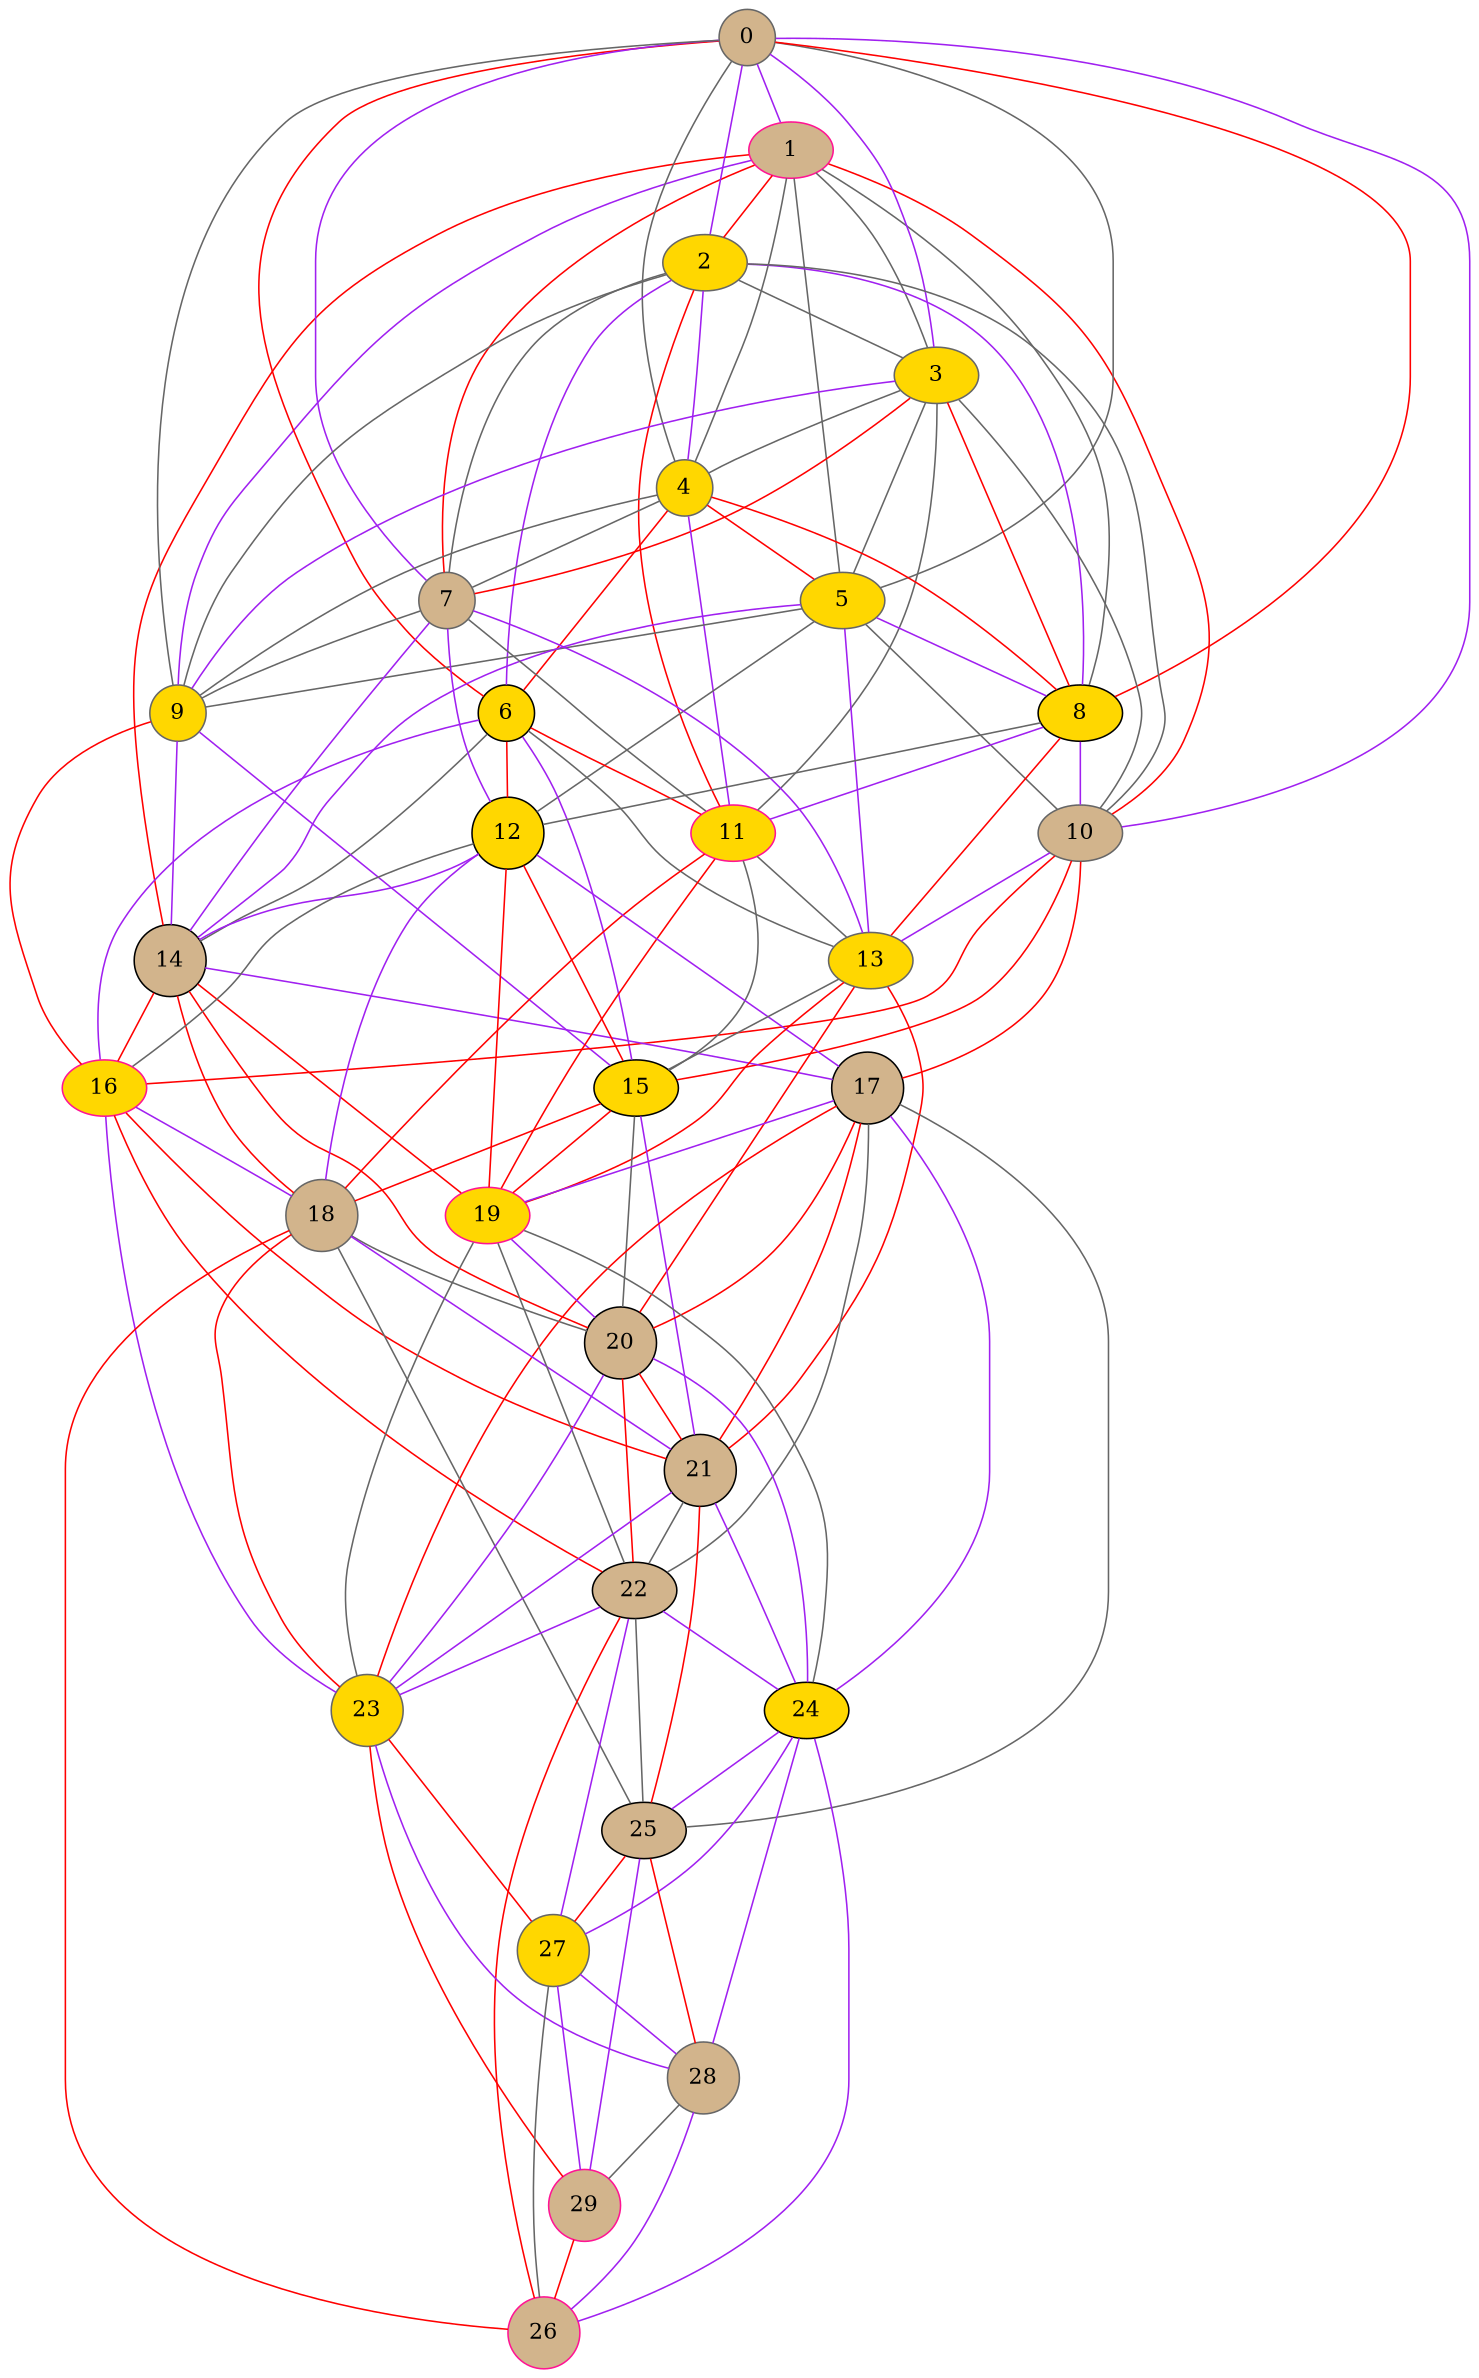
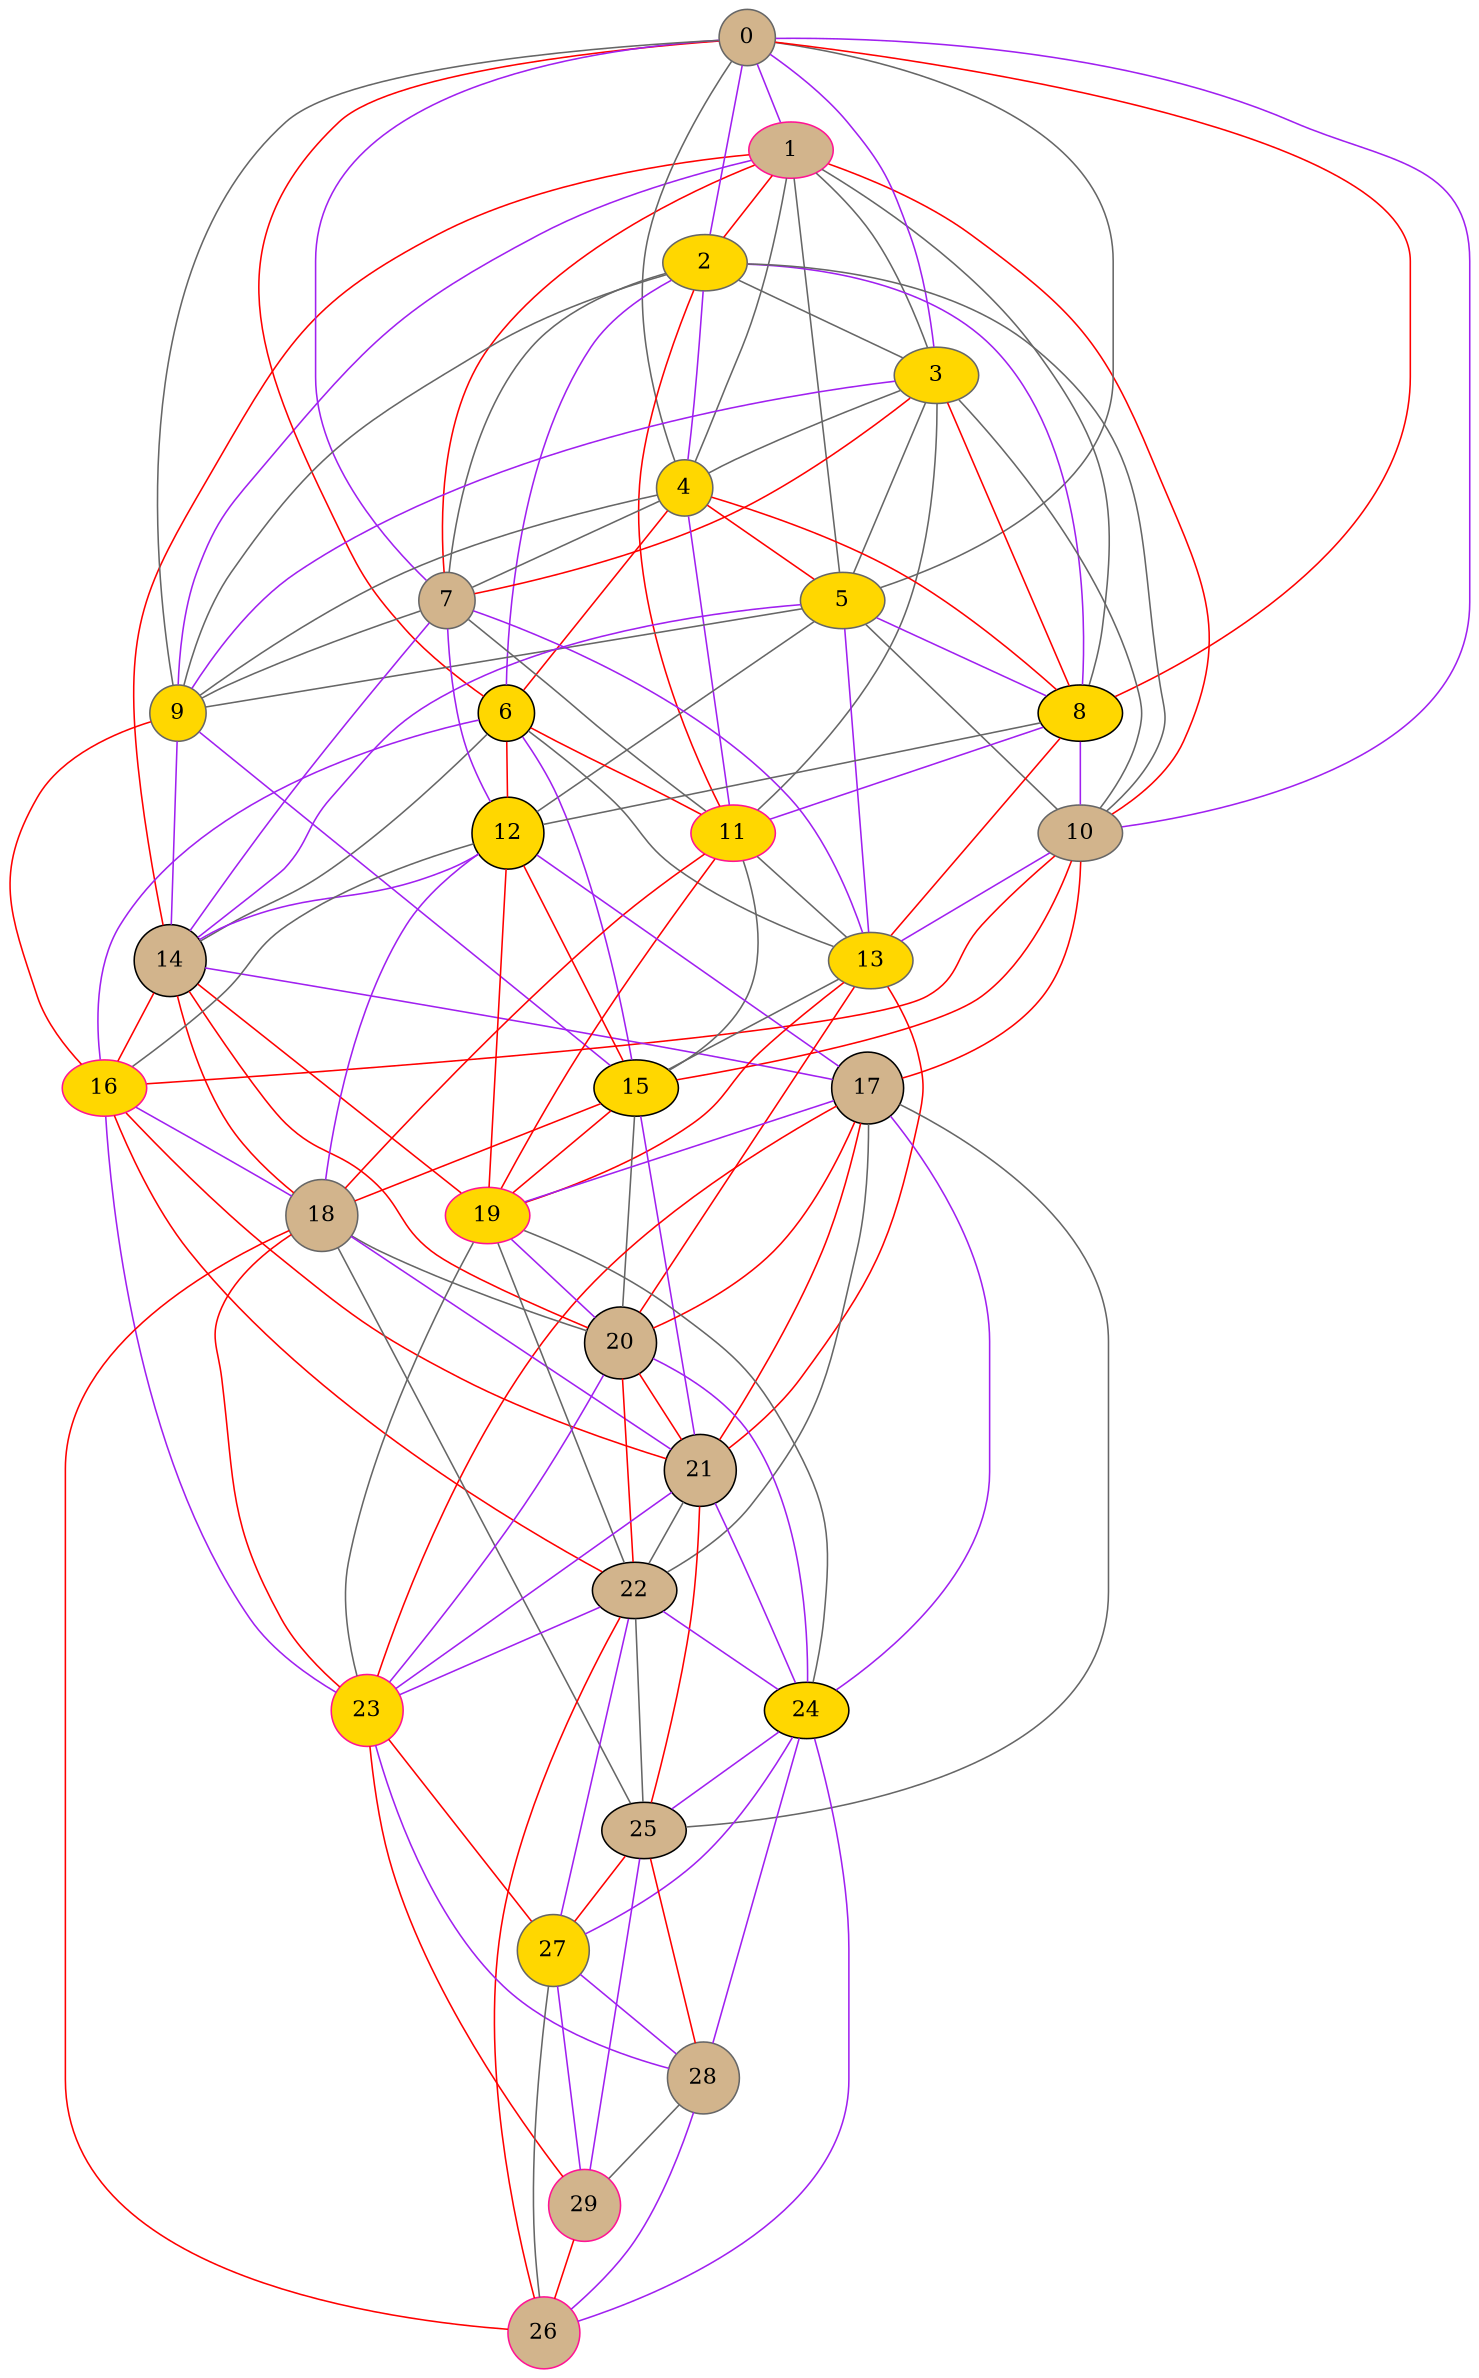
node "23": color gray40 -> deeppink
